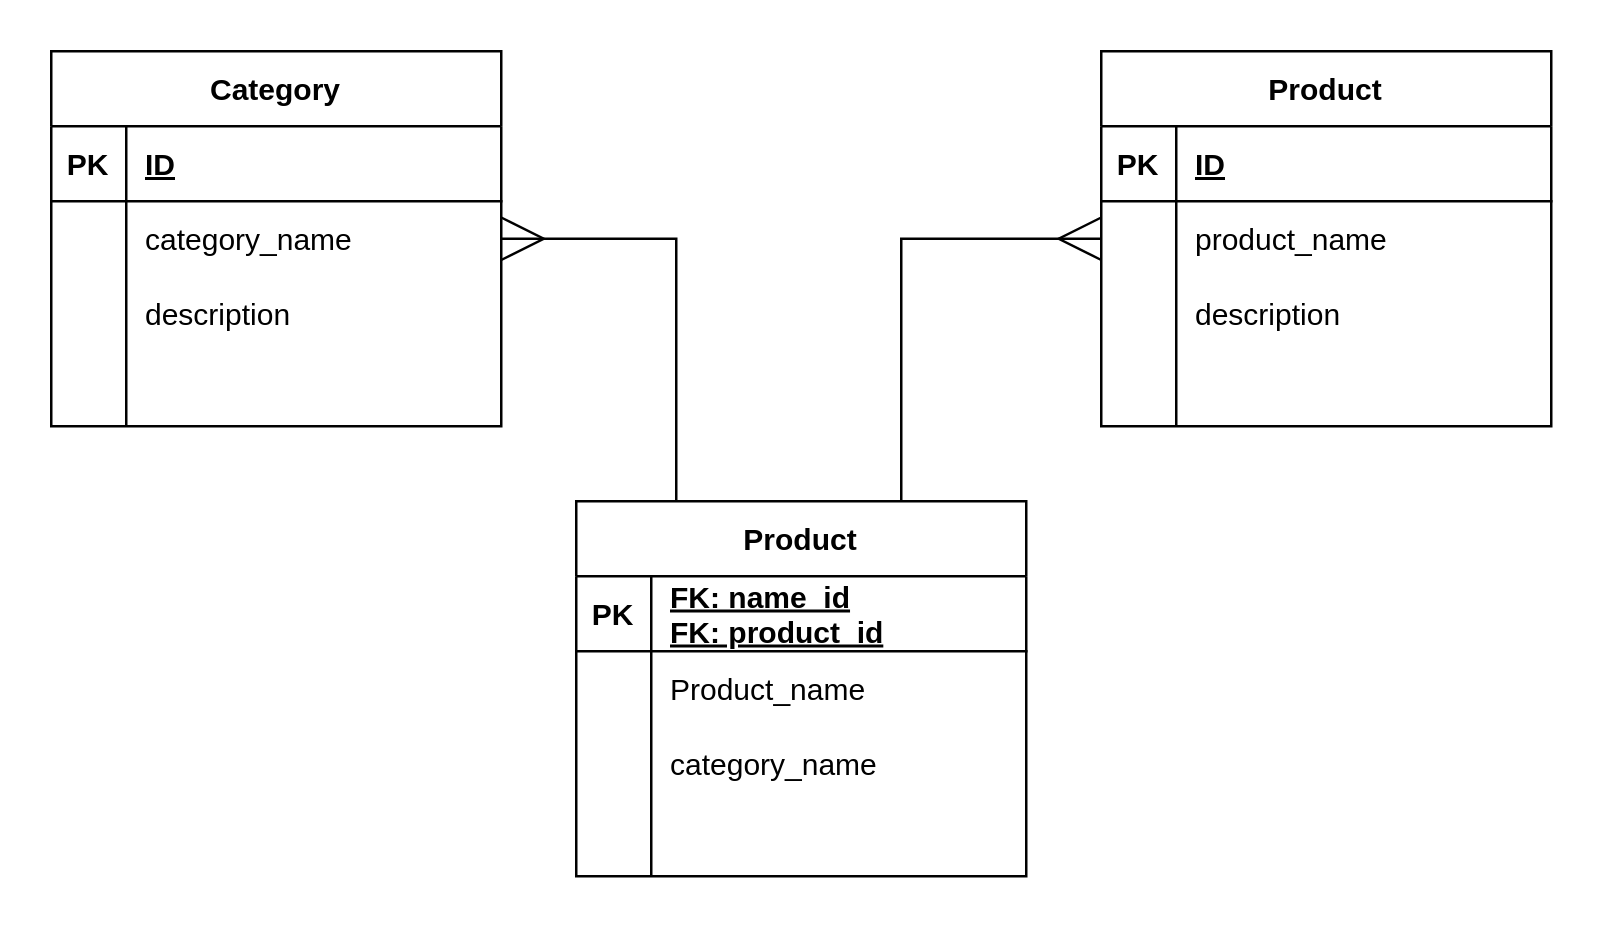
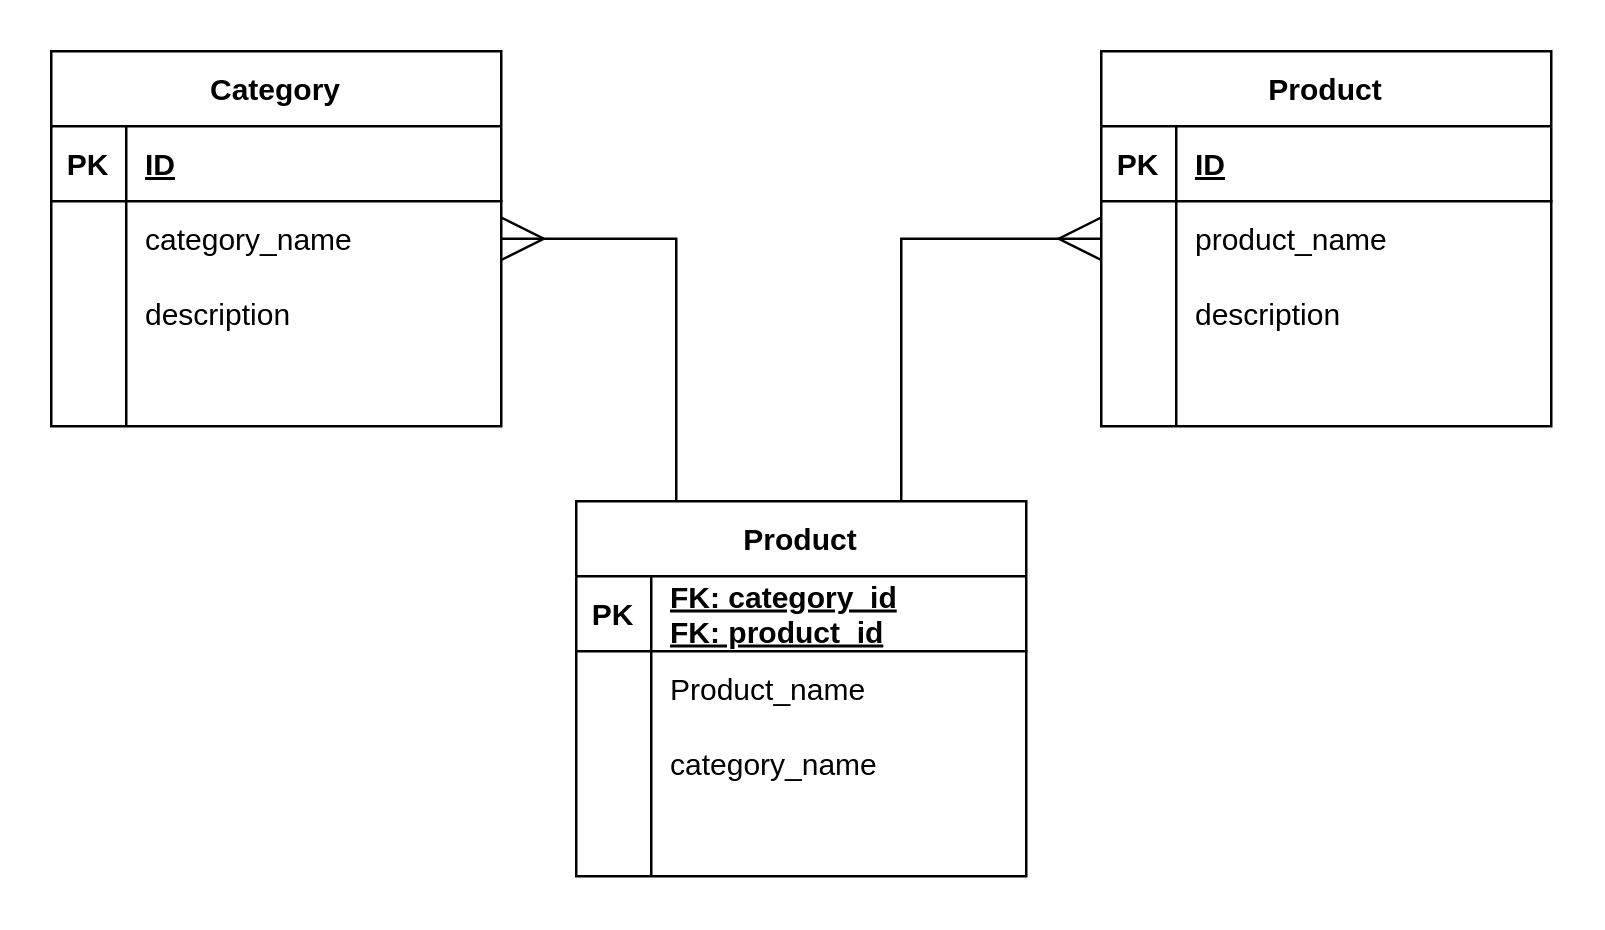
node "FK: name_id FK: product_id": label "FK: name_id FK: product_id" -> "FK: category_id FK: product_id"
